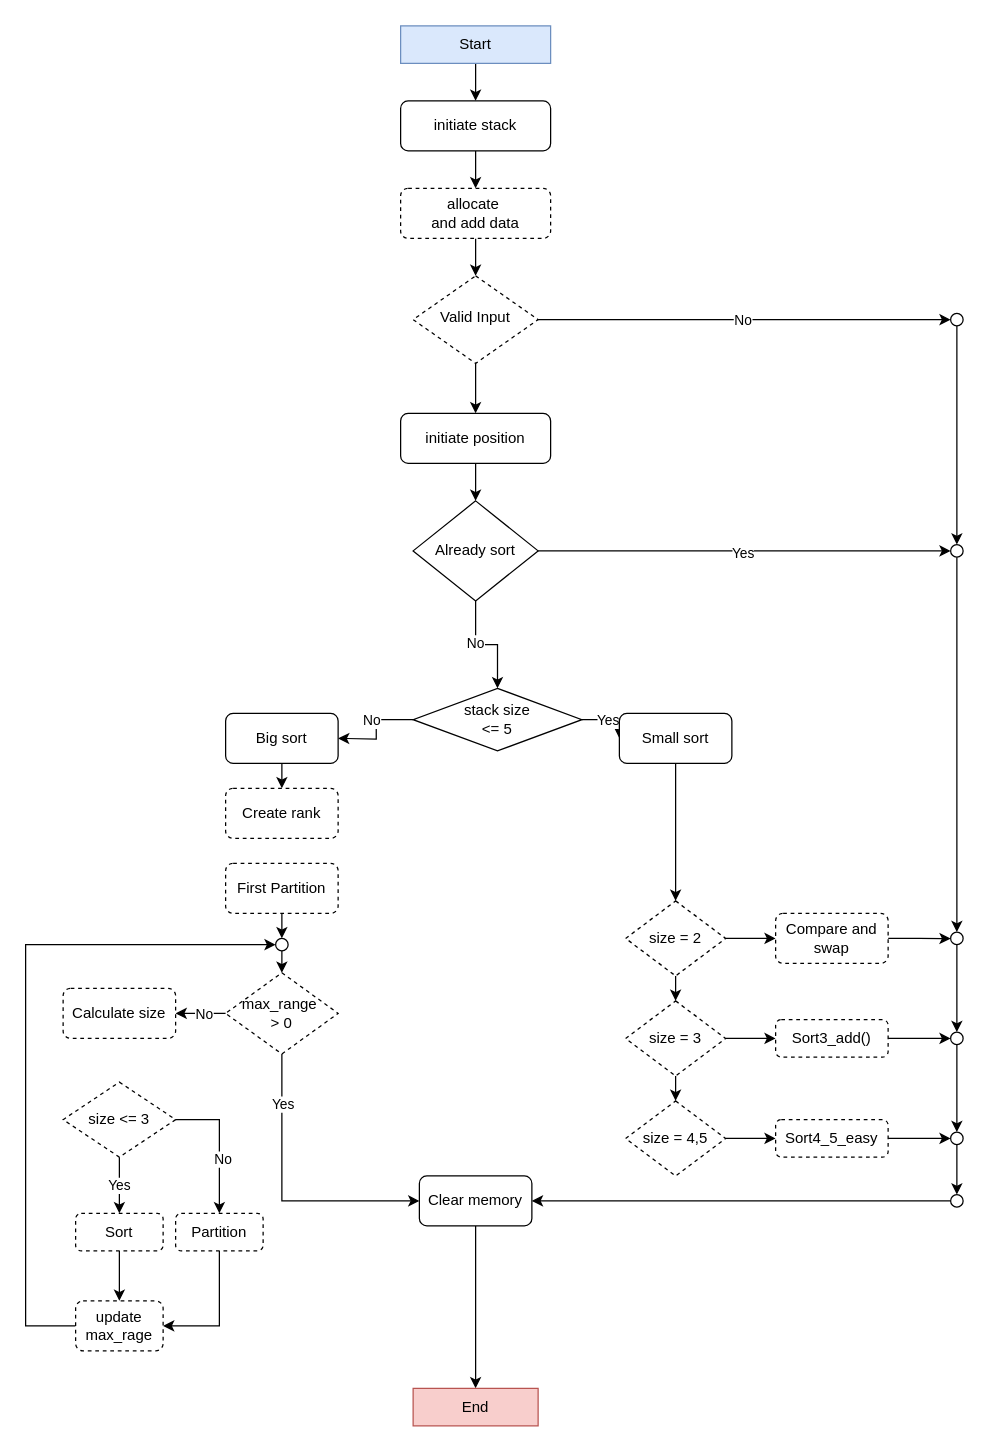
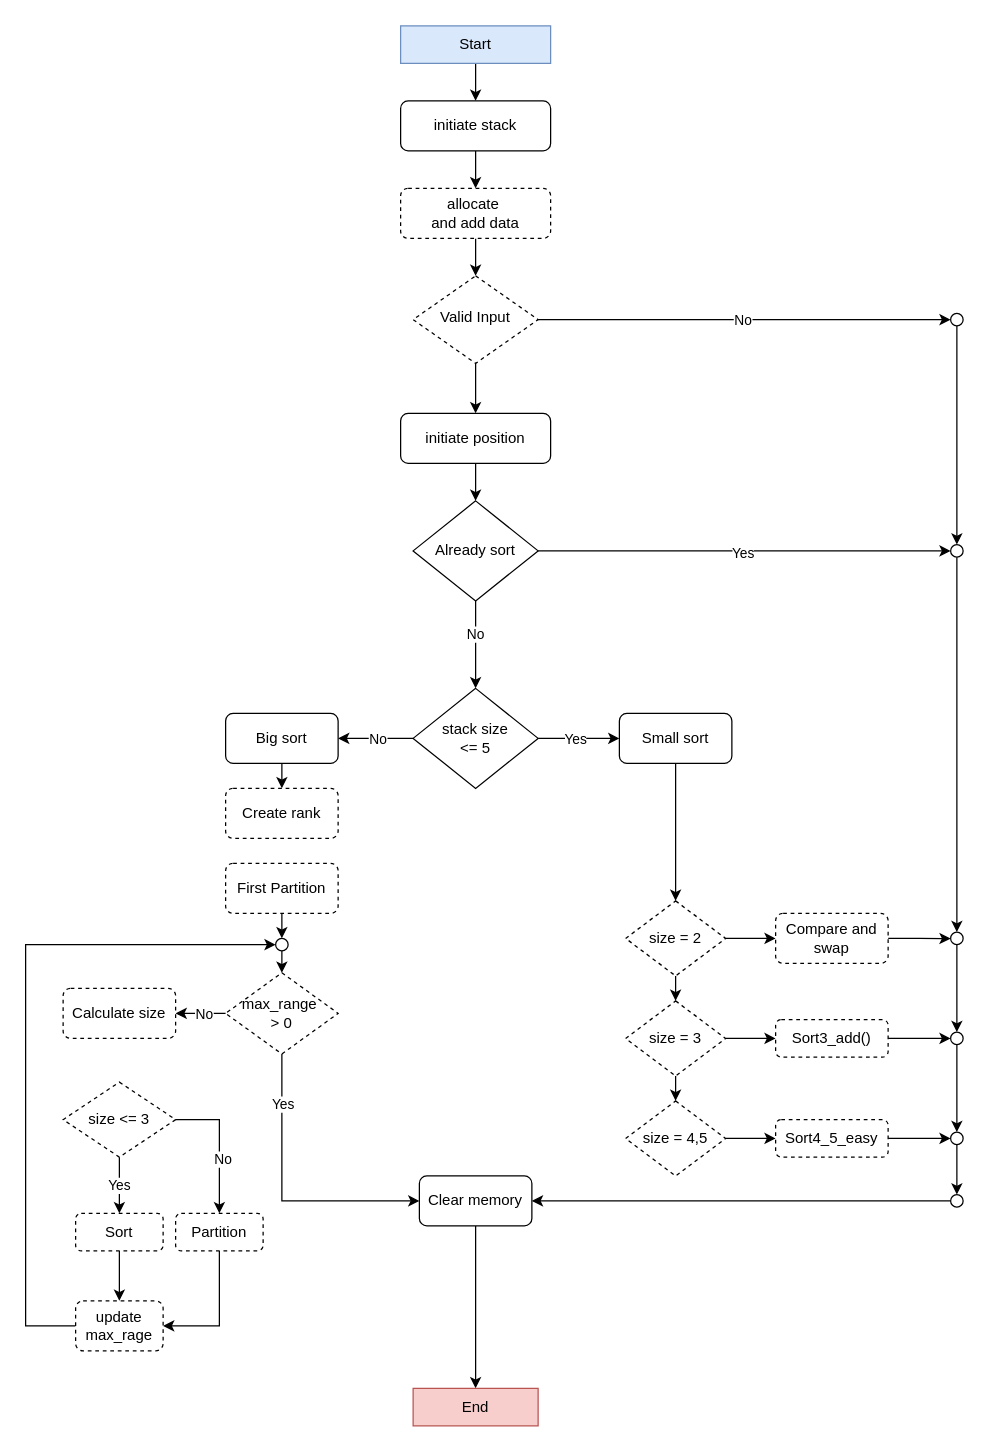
node "stack size <= 5": size 169x63 -> 125x100
